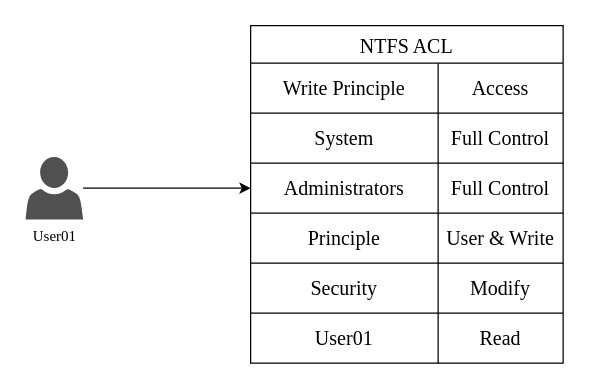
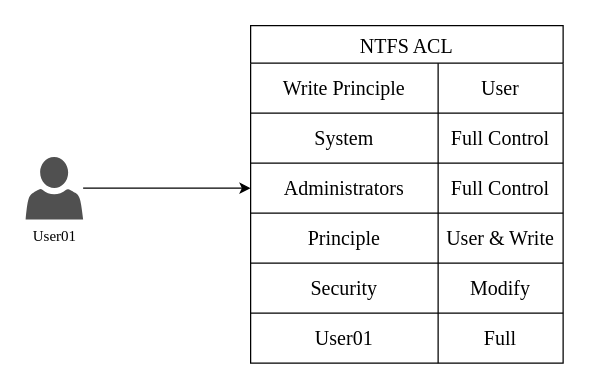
node "Access": label "Access" -> "User"
node "Read": label "Read" -> "Full"
